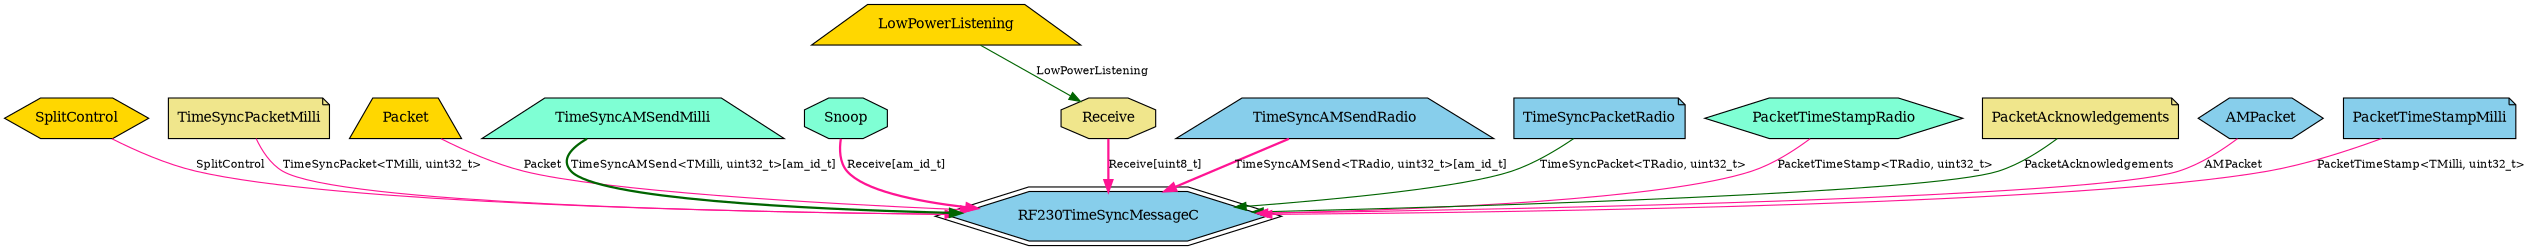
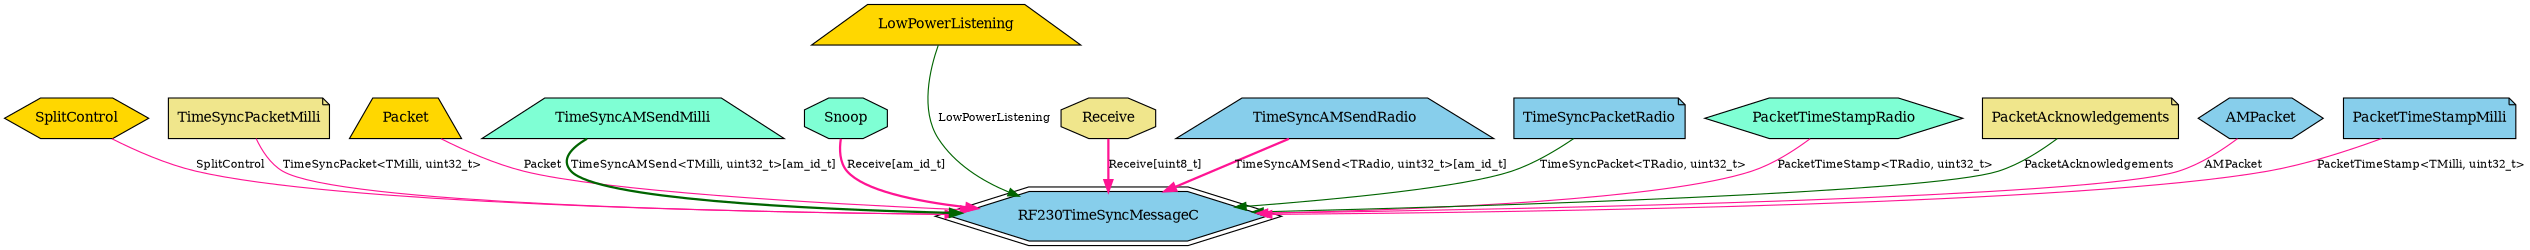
edge "LowPowerListening" -> "Receive": now "LowPowerListening" -> "RF230TimeSyncMessageC"
